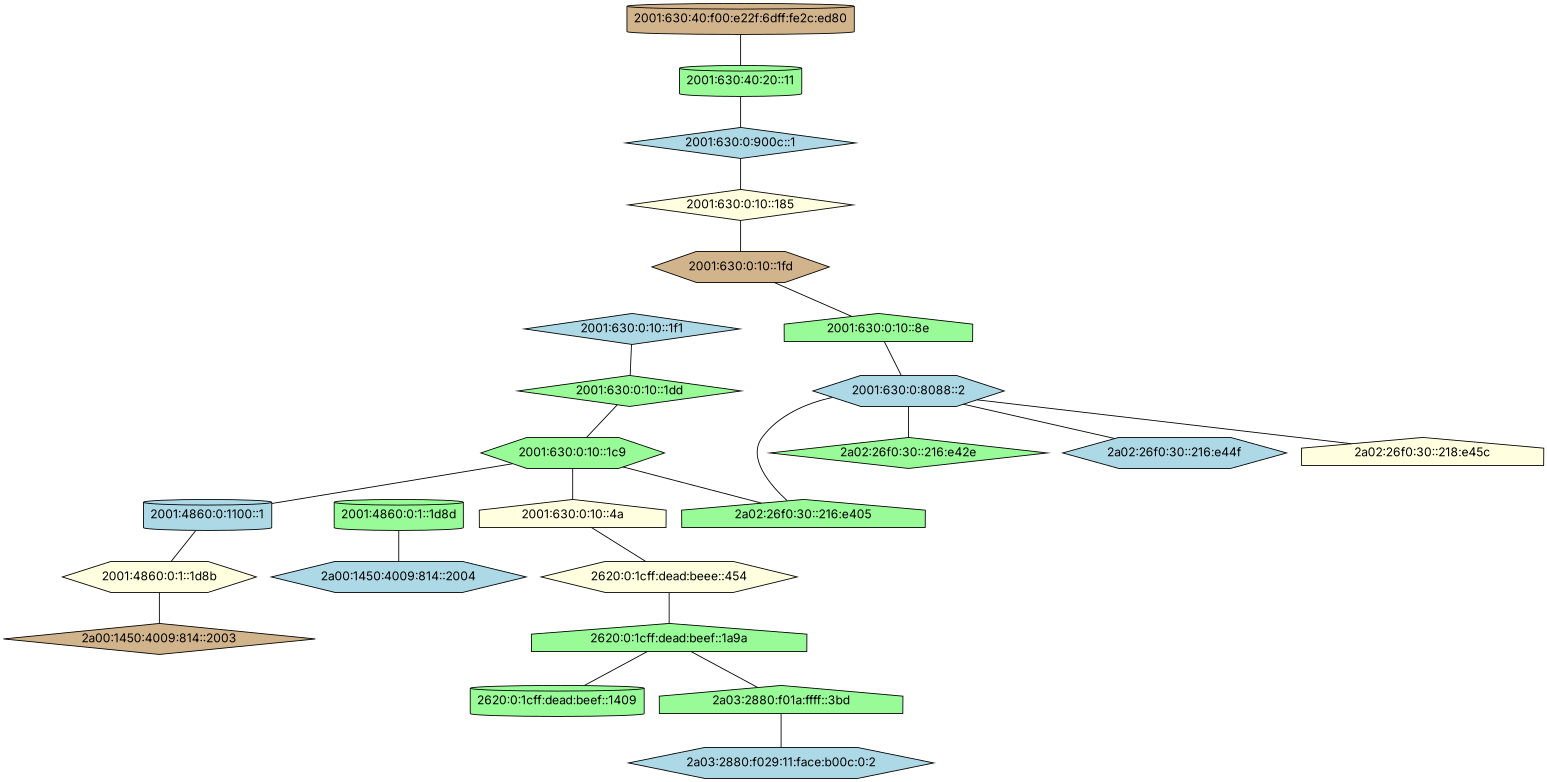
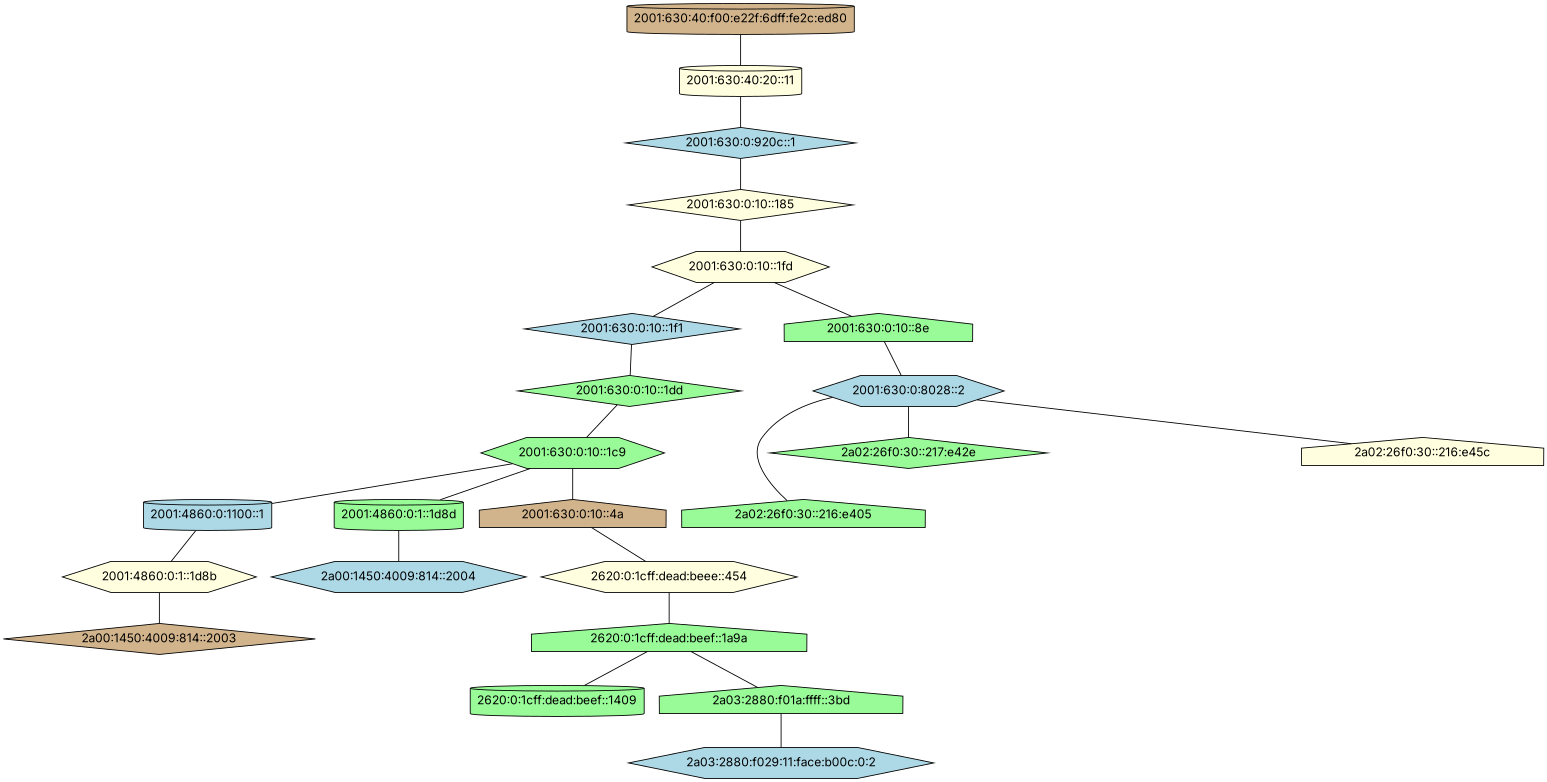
node "2001:630:40:20::11": fillcolor palegreen -> lightyellow
node "2001:630:0:900c::1": label "2001:630:0:900c::1" -> "2001:630:0:920c::1"
node "2001:630:0:10::1fd": fillcolor tan -> lightyellow
edge "2001:630:0:10::1fd" -- "2001:630:0:10::1f1": added
node "2001:630:0:8088::2": label "2001:630:0:8088::2" -> "2001:630:0:8028::2"
node "2a02:26f0:30::216:e42e": label "2a02:26f0:30::216:e42e" -> "2a02:26f0:30::217:e42e"
node "2a02:26f0:30::216:e44f": removed
node "2a02:26f0:30::218:e45c": label "2a02:26f0:30::218:e45c" -> "2a02:26f0:30::216:e45c"
edge "2001:630:0:10::1c9" -- "2a02:26f0:30::216:e405": now "2001:630:0:10::1c9" -- "2001:4860:0:1::1d8d"
node "2001:630:0:10::4a": fillcolor lightyellow -> tan
